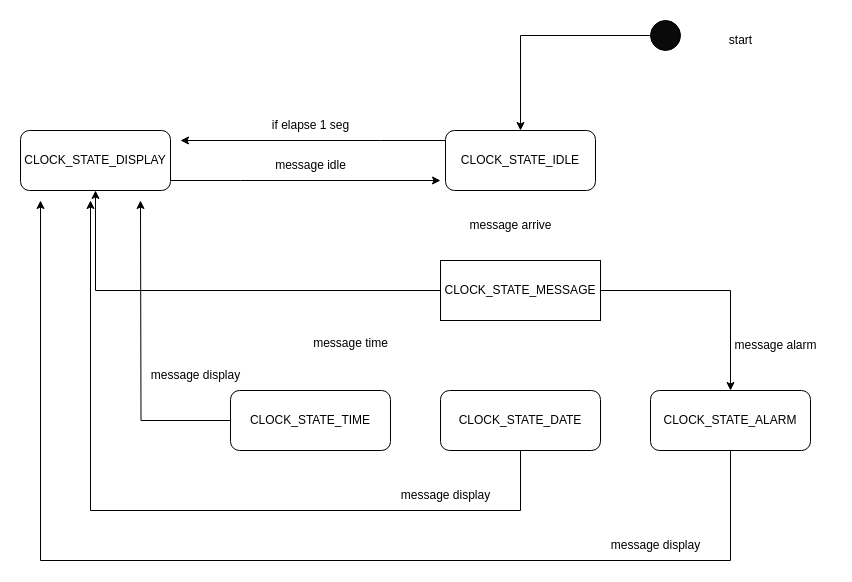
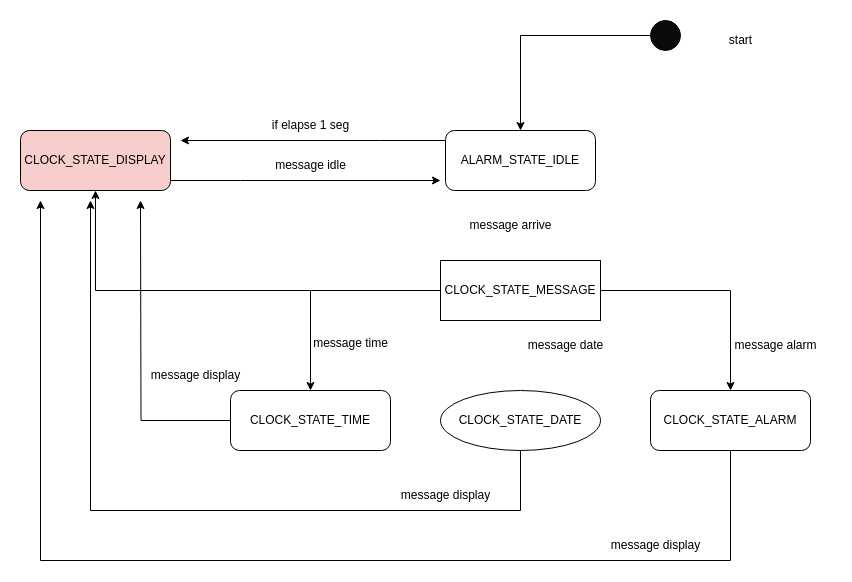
node "CLOCK_STATE_DISPLAY": fillcolor #ffffff -> #f8cecc
node "CLOCK_STATE_IDLE": label "CLOCK_STATE_IDLE" -> "ALARM_STATE_IDLE"
edge "CLOCK_STATE_MESSAGE" -> "CLOCK_STATE_TIME": added
node "message date": added
node "CLOCK_STATE_DATE": shape rounded rectangle -> ellipse
